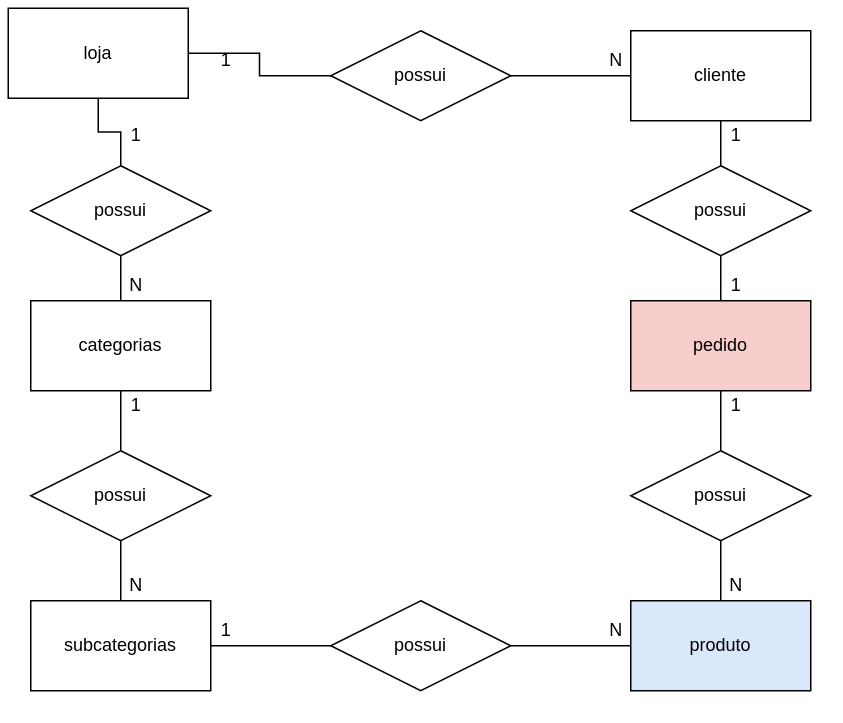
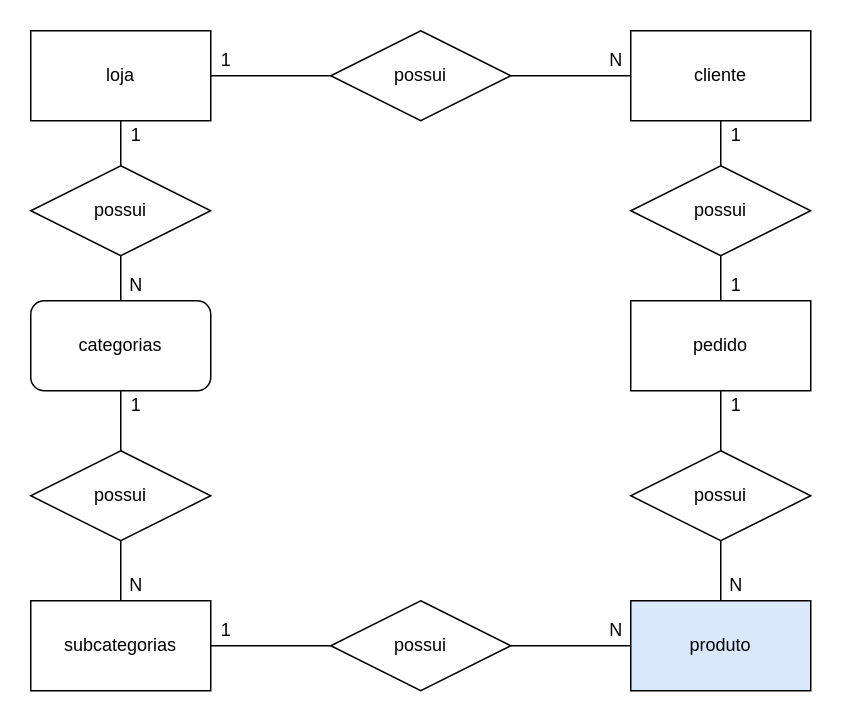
node "loja": moved (98, 53) -> (121, 76)
node "categorias": shape rectangle -> rounded rectangle
node "pedido": fillcolor #f8cecc -> #ffffff
